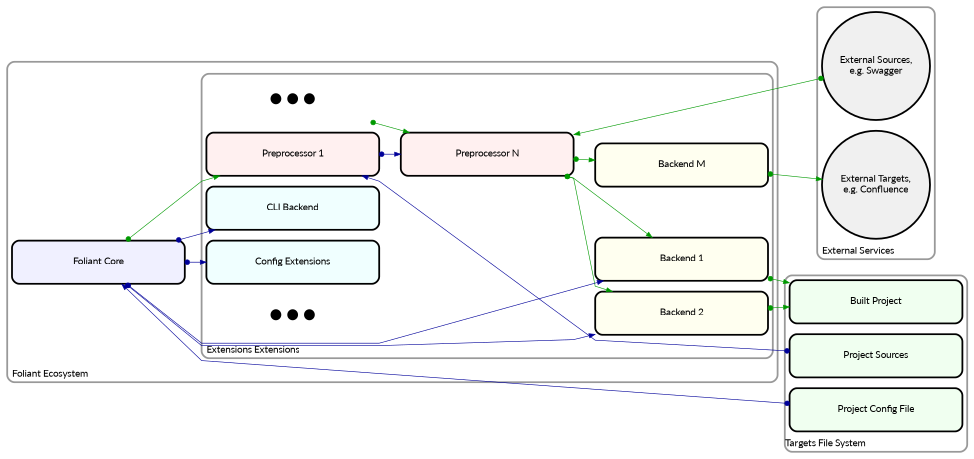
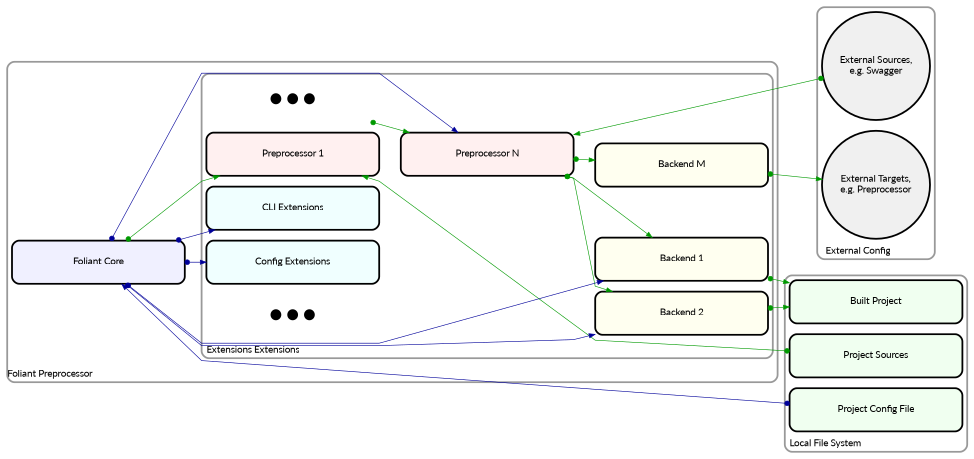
edge "Preprocessor 1" -- "Preprocessor N": now "Foliant Core" -- "Preprocessor N"
node "External Targets, e.g. Confluence": label "External Targets, e.g. Confluence" -> "External Targets, e.g. Preprocessor"
node "CLI Backend": label "CLI Backend" -> "CLI Extensions"
cluster "External Services": label "External Services" -> "External Config"
edge "Preprocessor 1" -- "Project Sources": color #000099 -> #009900
cluster "Foliant Ecosystem": label "Foliant Ecosystem" -> "Foliant Preprocessor"
cluster "Targets File System": label "Targets File System" -> "Local File System"
